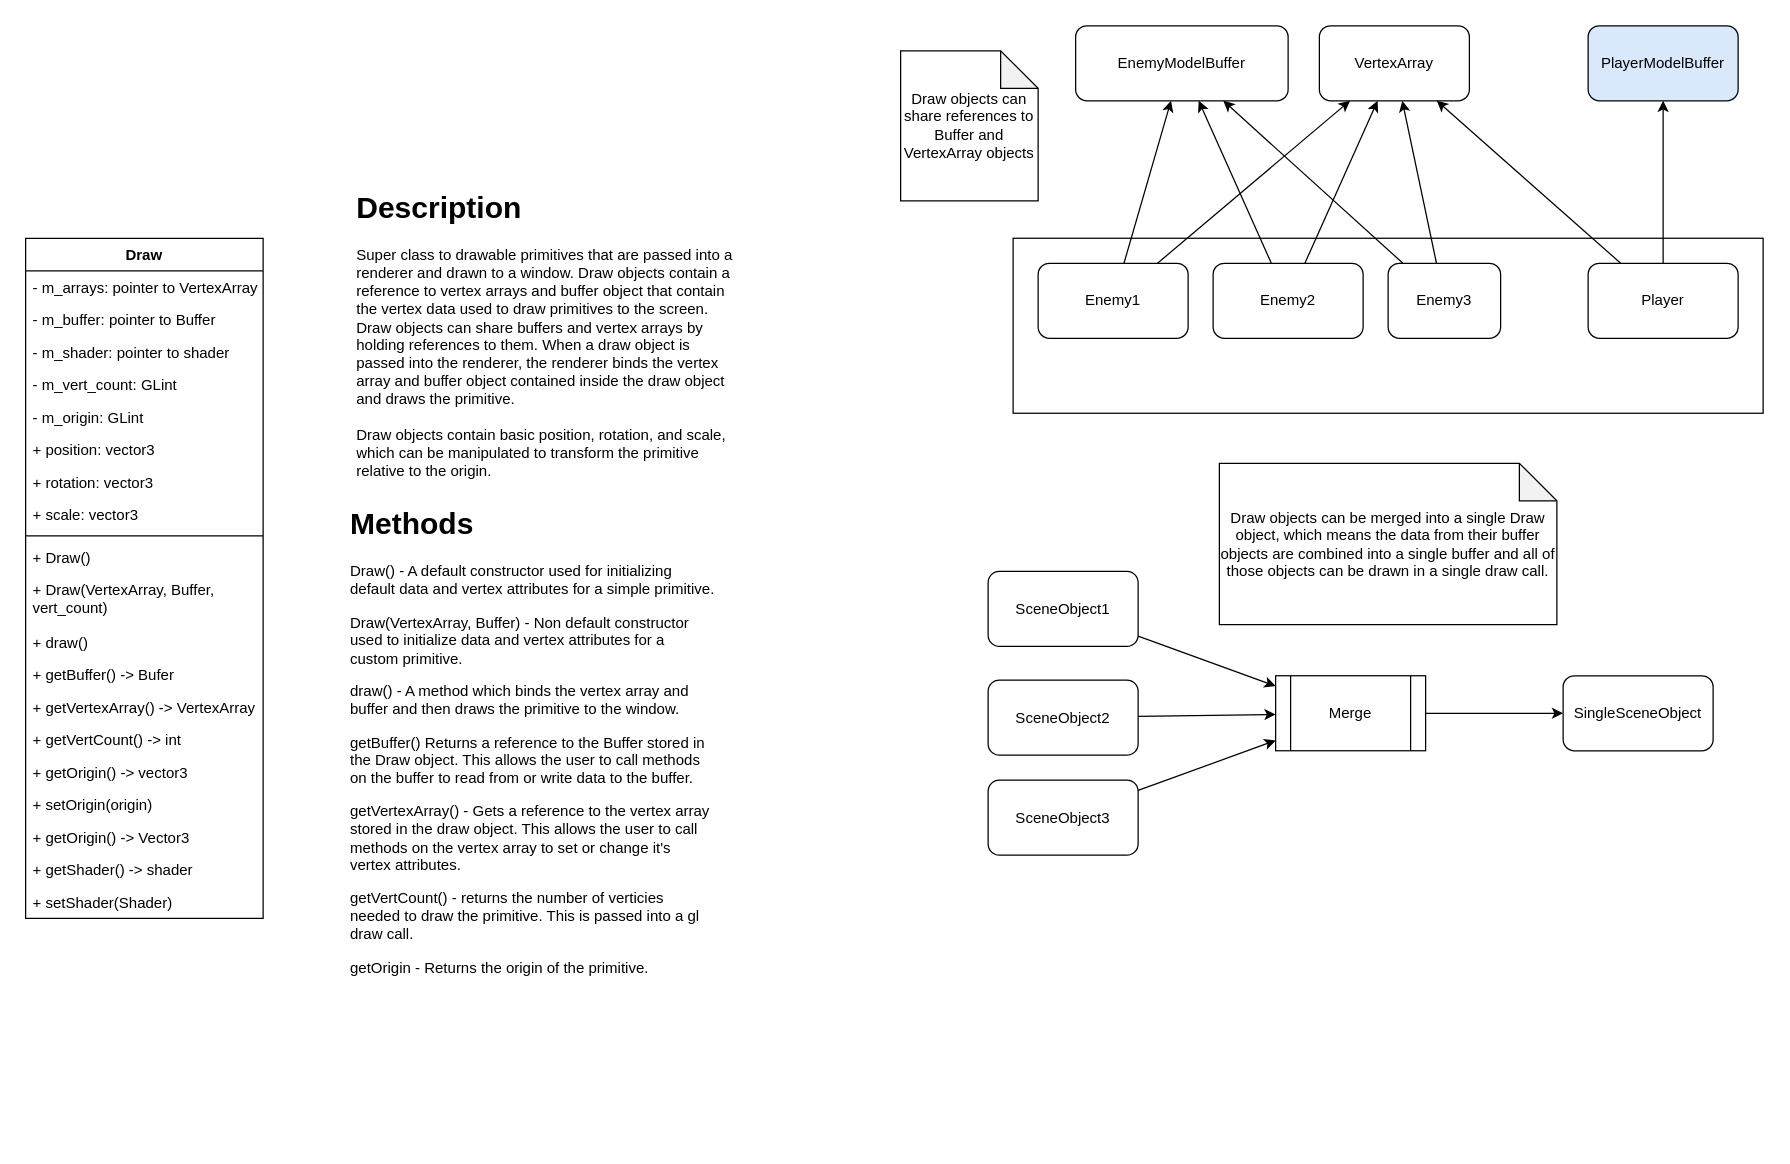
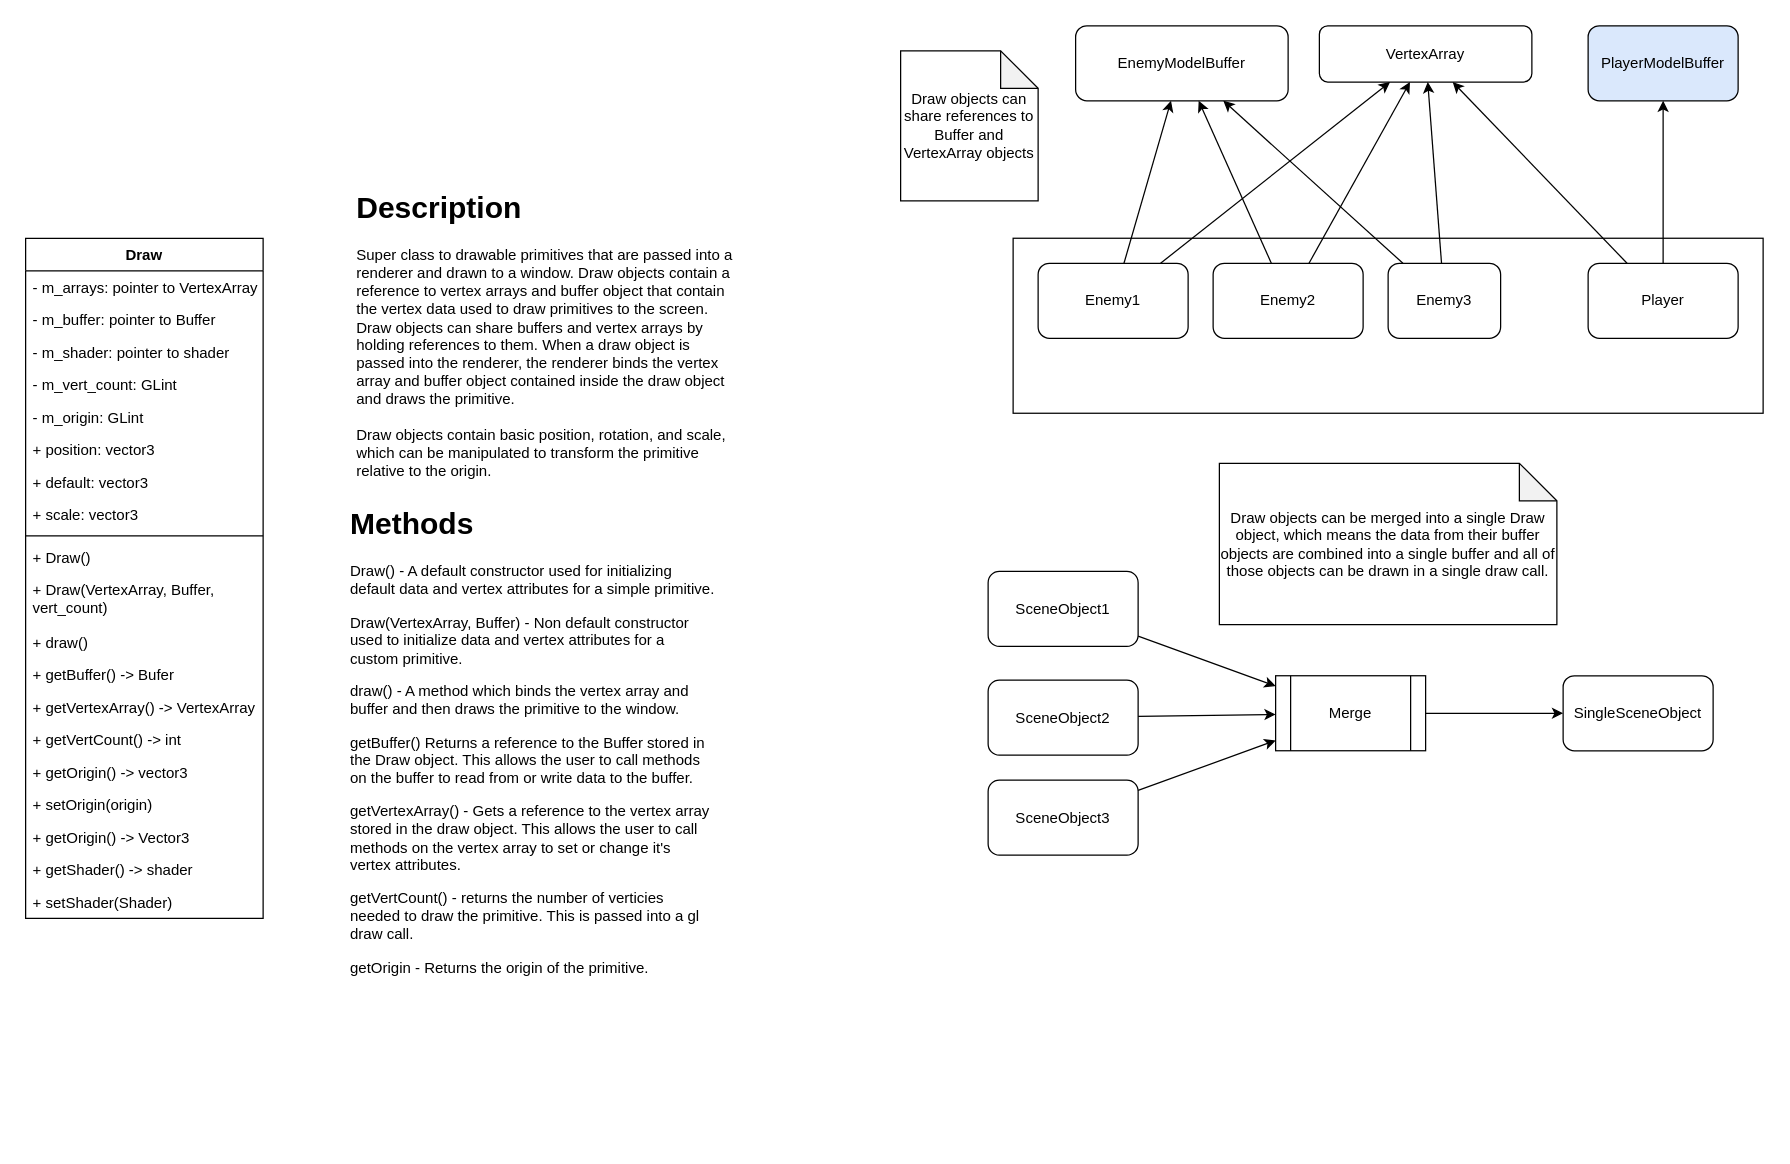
node "VertexArray": size 150x75 -> 213x56
node "+ rotation: vector3": label "+ rotation: vector3" -> "+ default: vector3"
